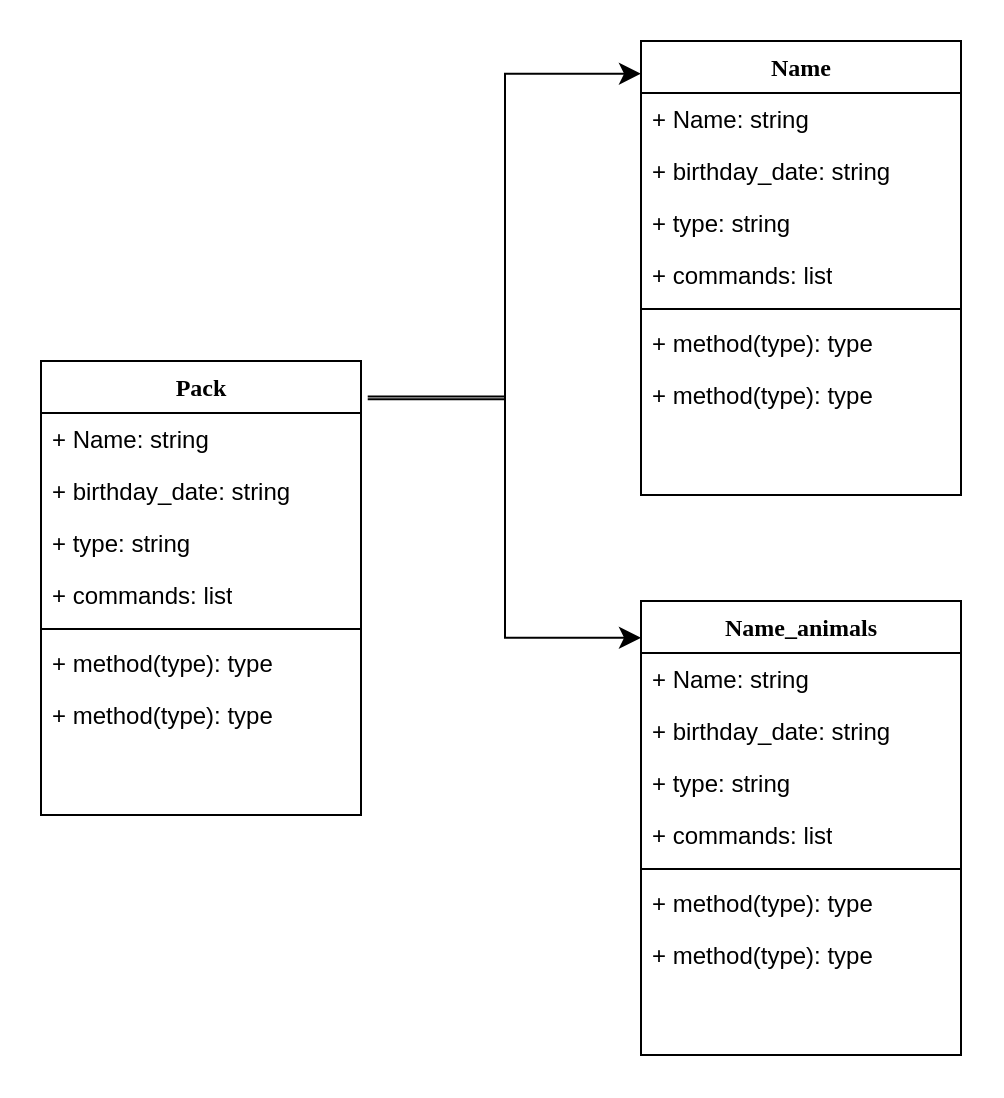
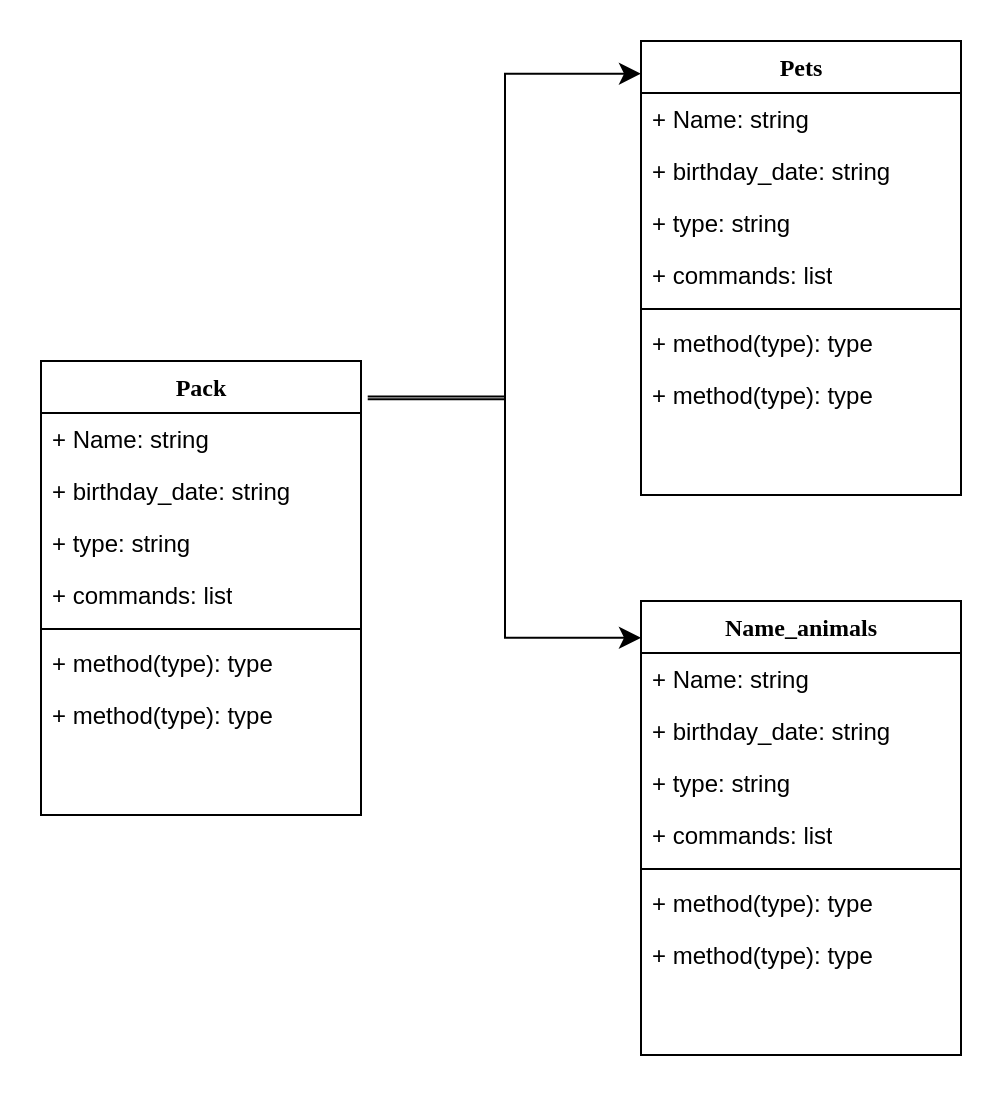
node "Name": label "Name" -> "Pets"
